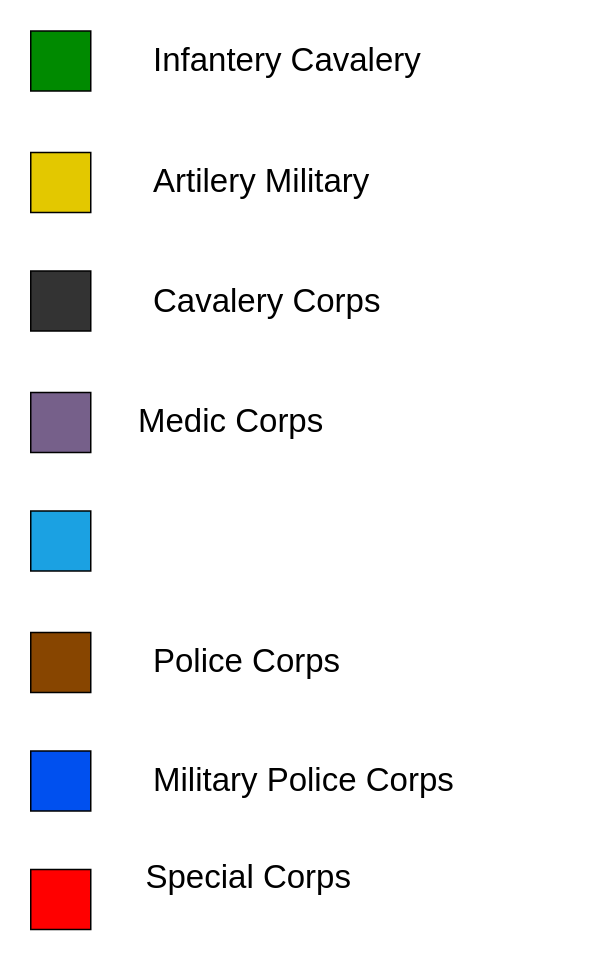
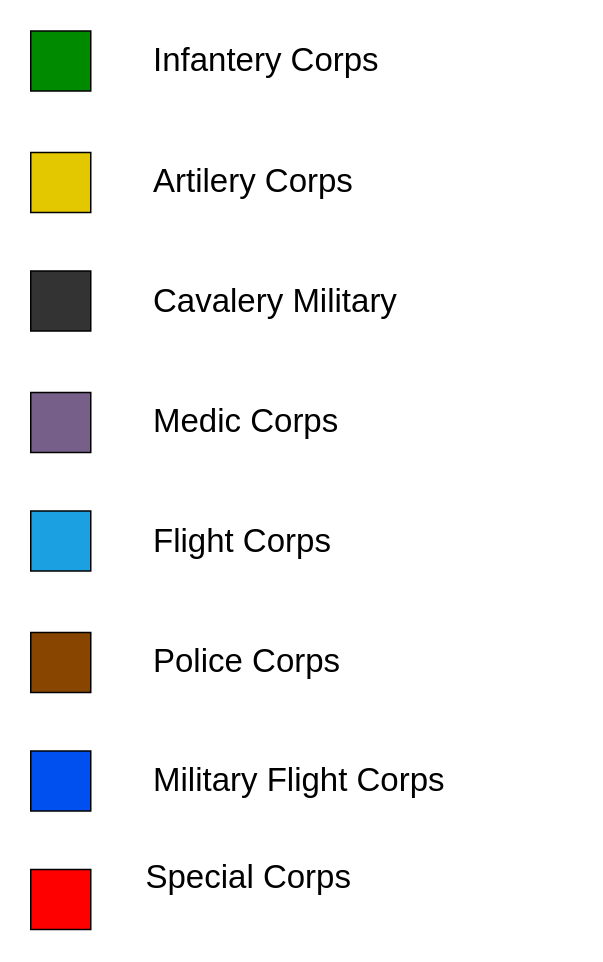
node "Infantery Cavalery": label "Infantery Cavalery" -> "Infantery Corps"
node "Artilery Military": label "Artilery Military" -> "Artilery Corps"
node "Cavalery Corps": label "Cavalery Corps" -> "Cavalery Military"
node "Medic Corps": moved (346, 422) -> (361, 422)
node "Flight Corps": added
node "Military Police Corps": label "Military Police Corps" -> "Military Flight Corps"
